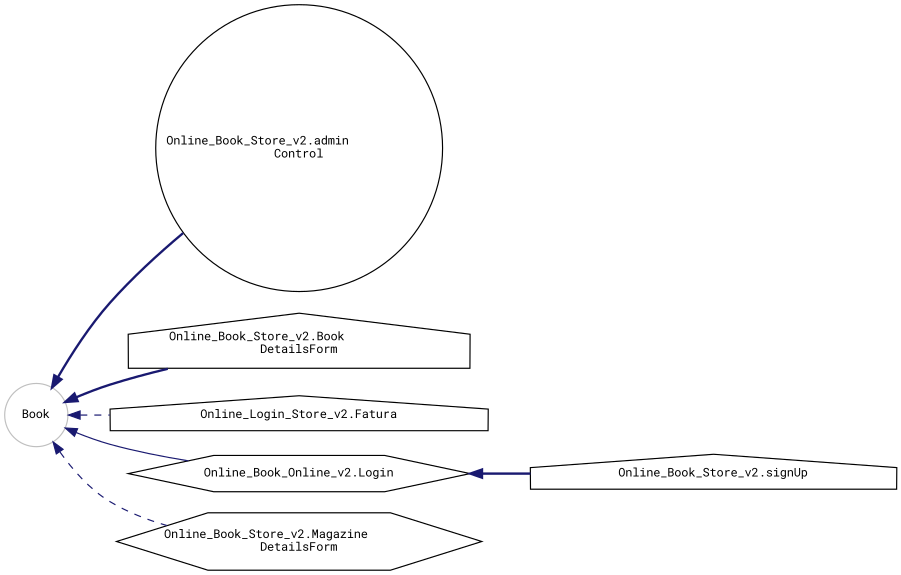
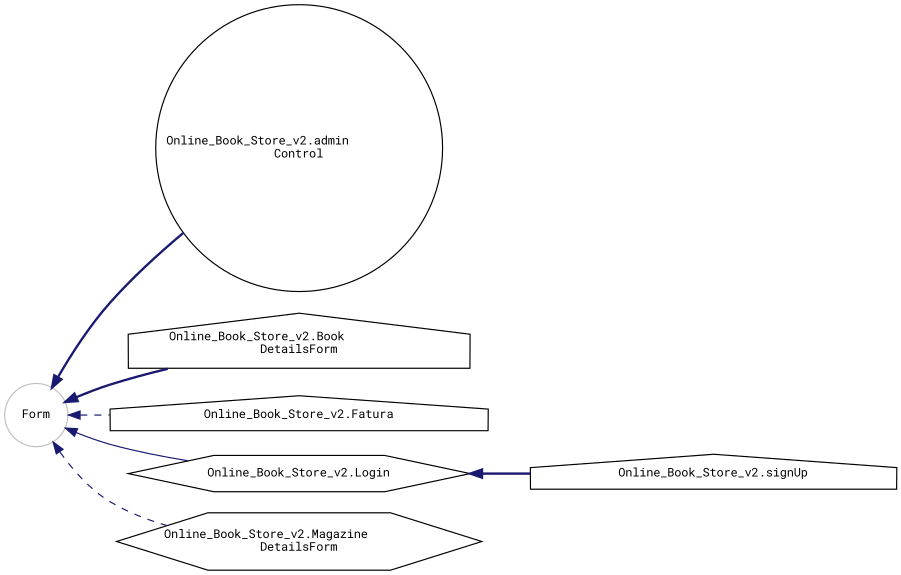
node "Book": label "Book" -> "Form"
node "Online_Login_Store_v2.Fatura": label "Online_Login_Store_v2.Fatura" -> "Online_Book_Store_v2.Fatura"
node "Online_Book_Online_v2.Login": label "Online_Book_Online_v2.Login" -> "Online_Book_Store_v2.Login"
